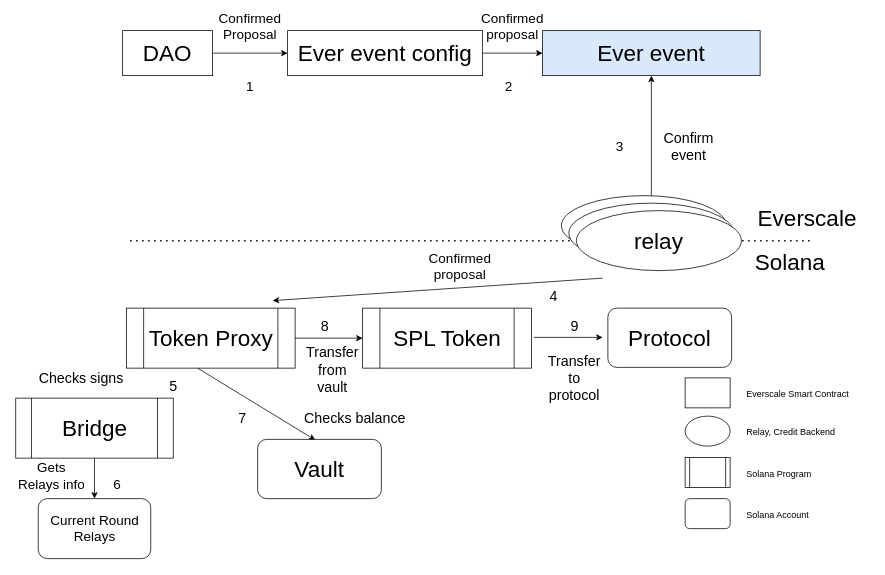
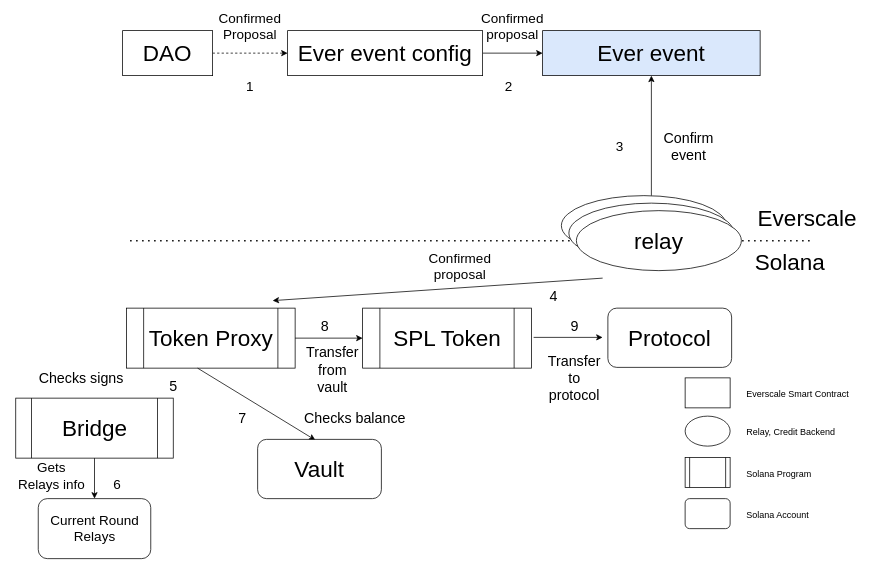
edge "DAO" -> "Ever event config": style solid -> dashed
